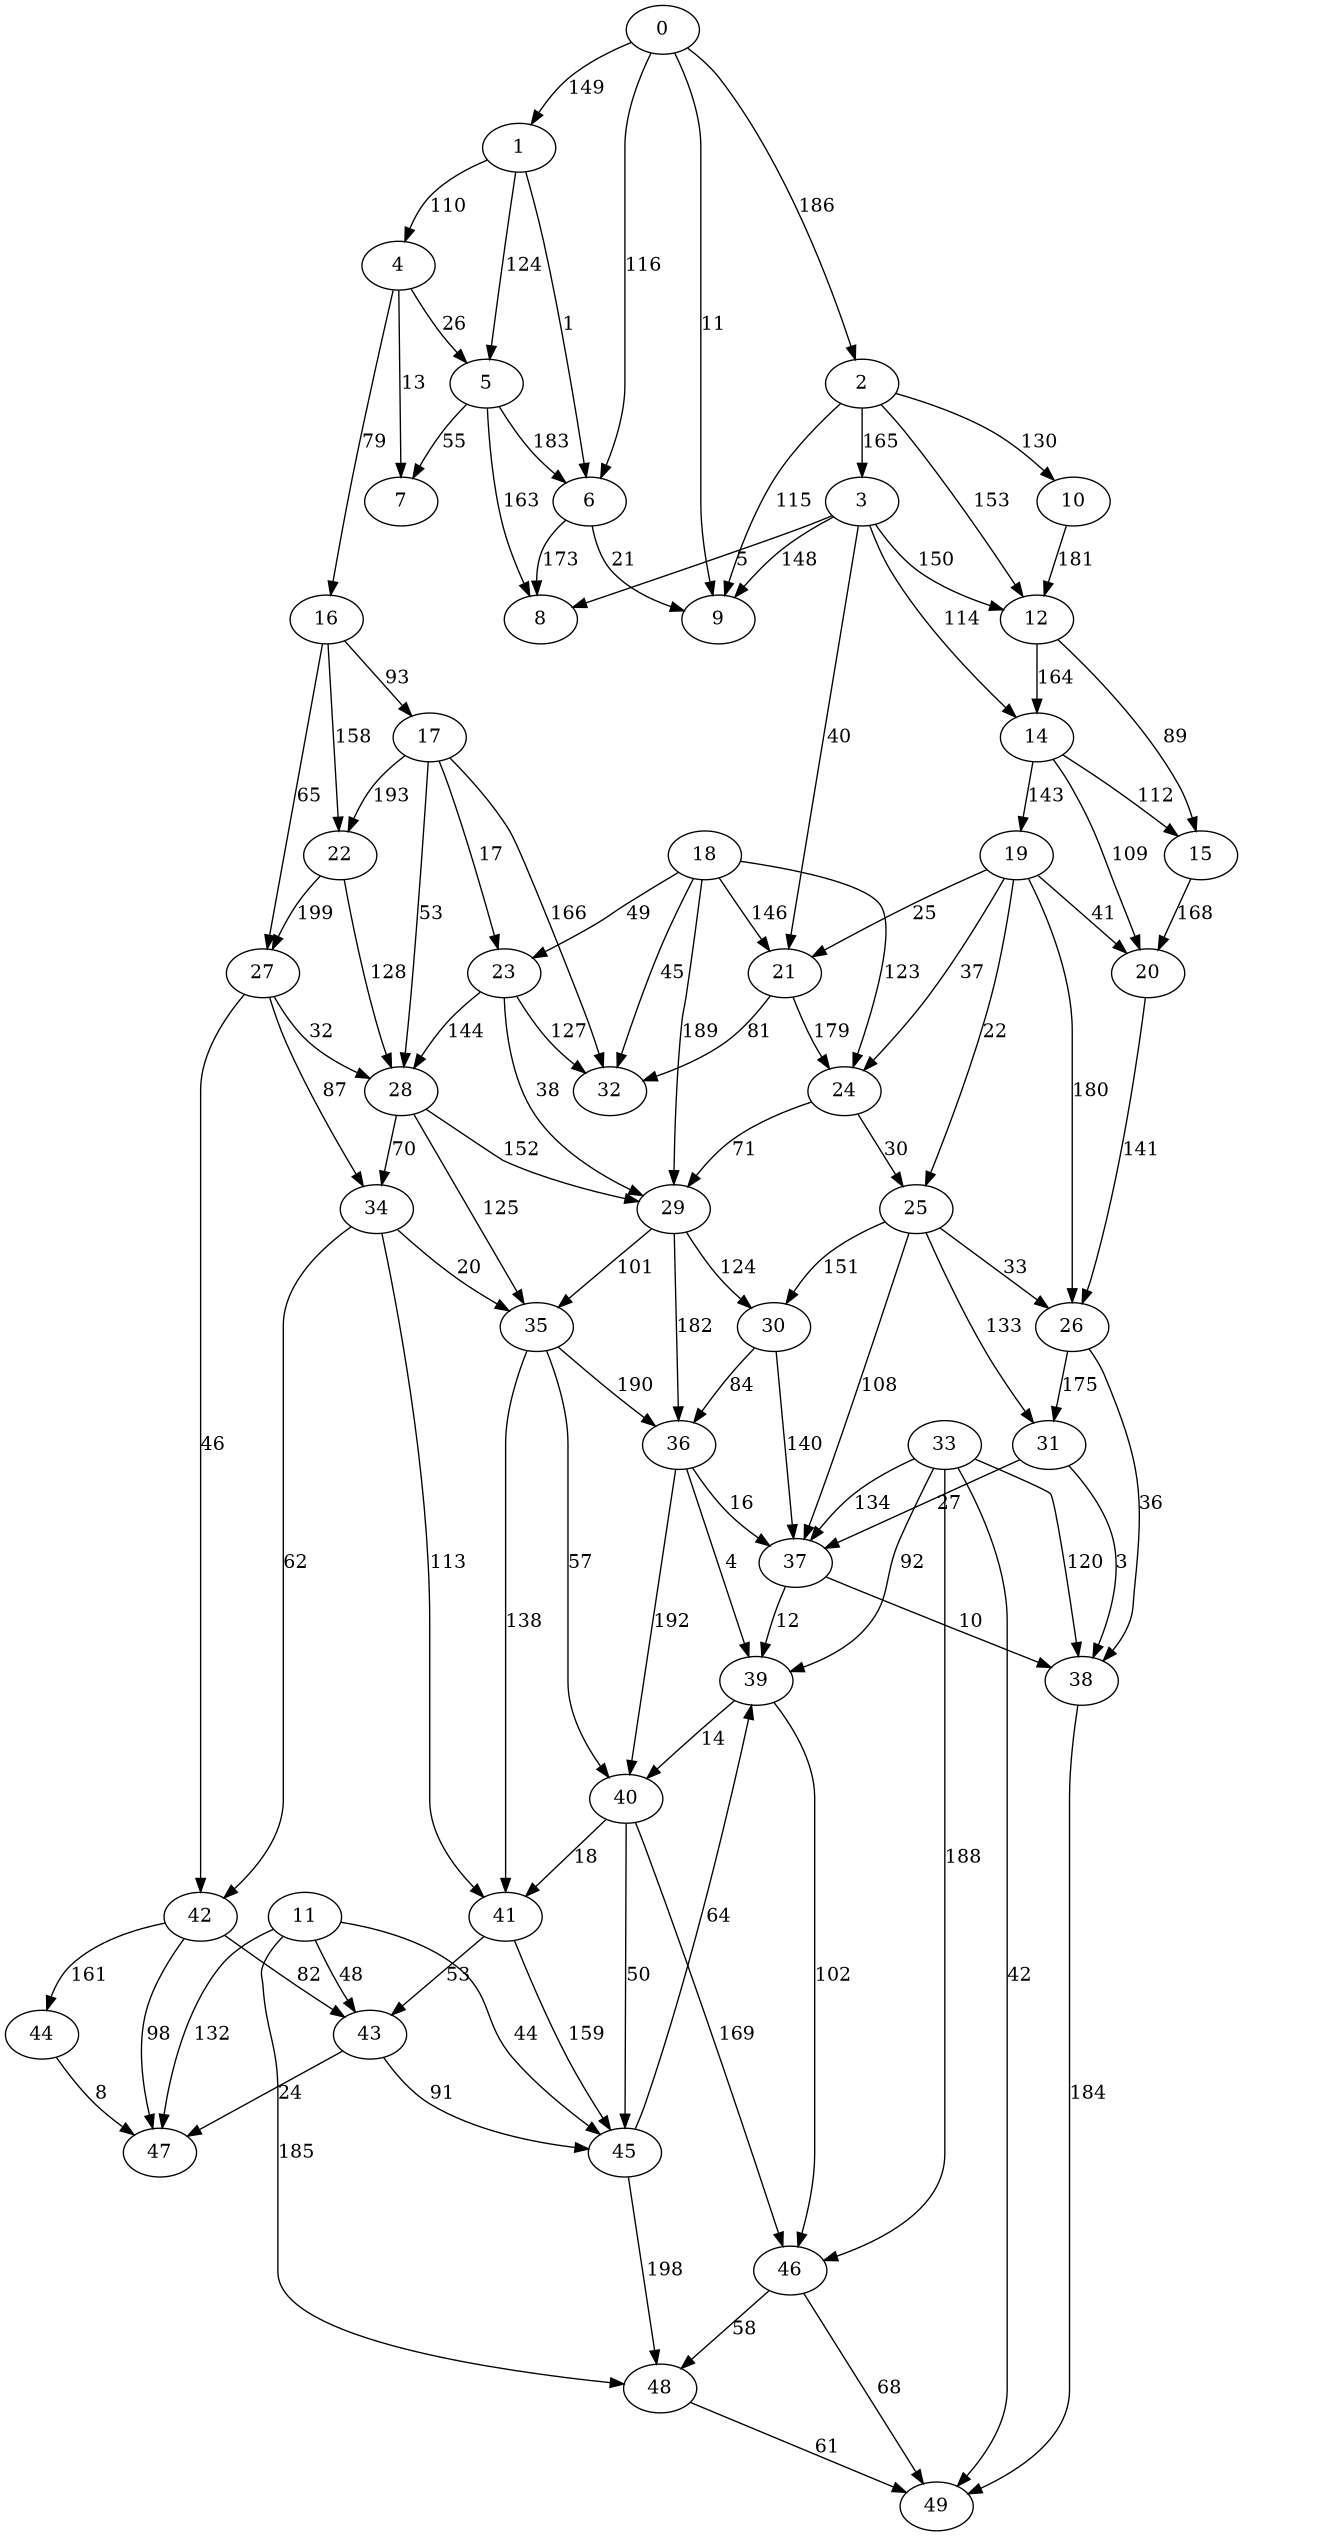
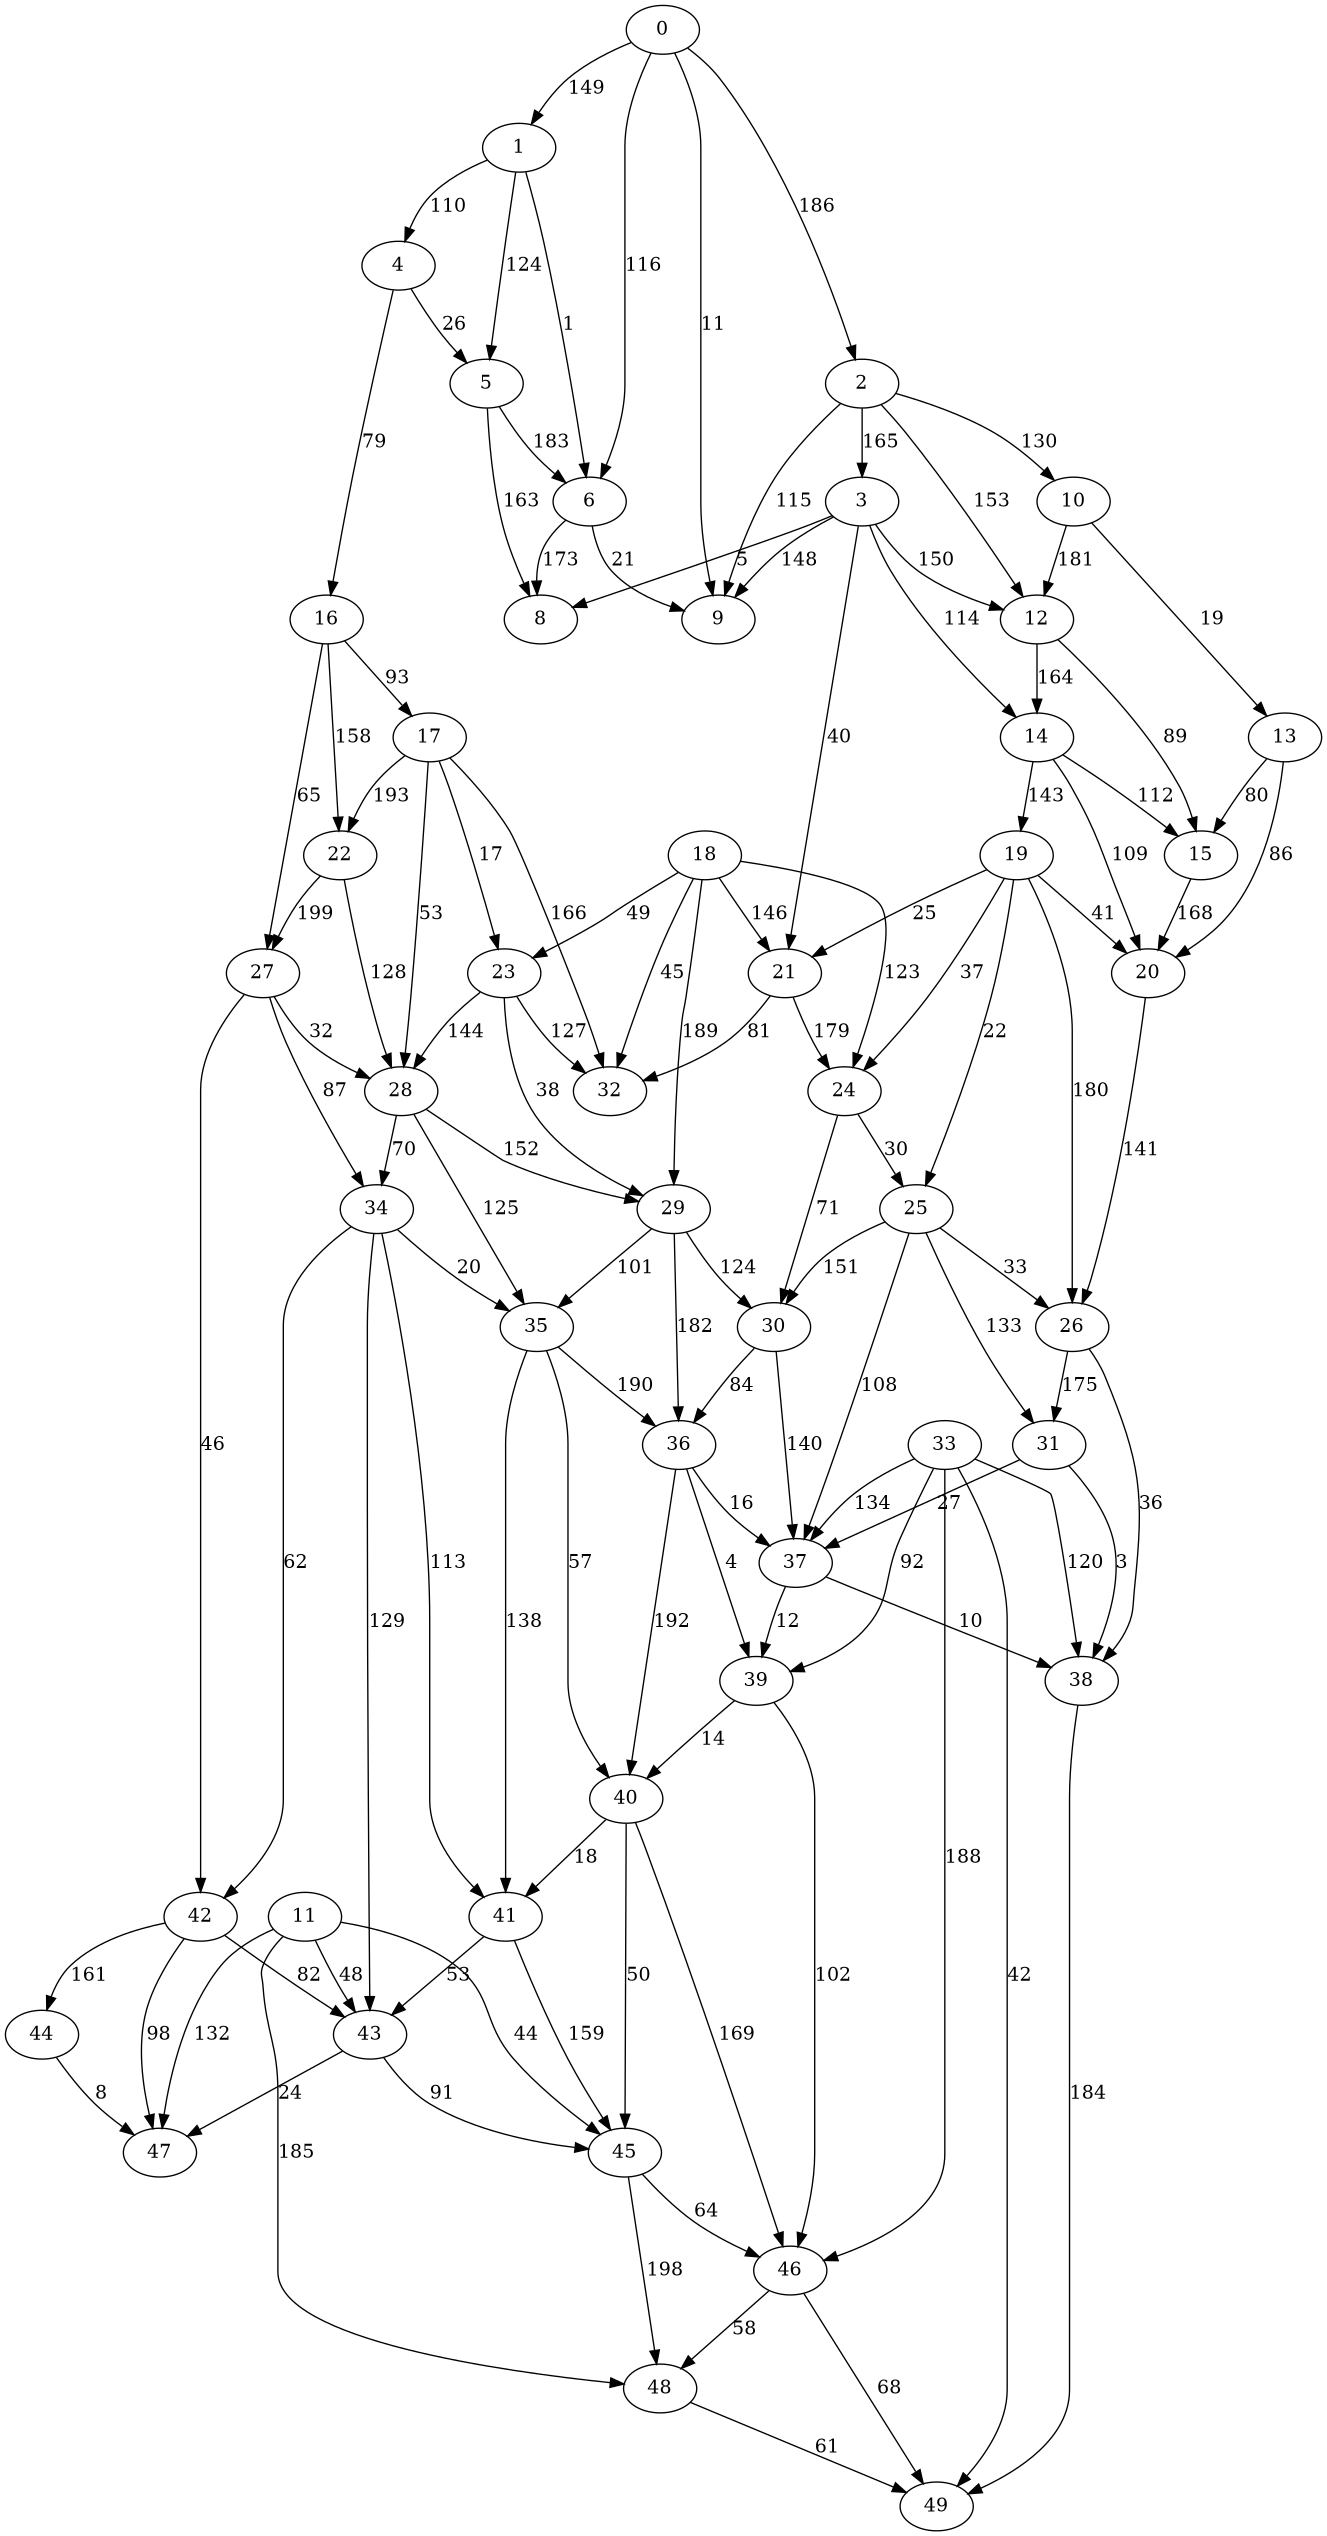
node "7": removed
node "13": added
edge "24" -> "29": now "24" -> "30"
edge "34" -> "43": added, label "129"
edge "45" -> "39": now "45" -> "46"
